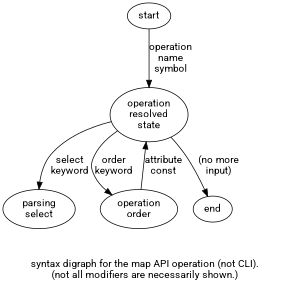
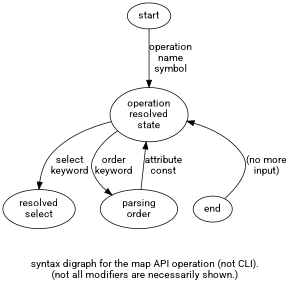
edge "operation resolved state" -> "end": reversed
node "parsing select": label "parsing select" -> "resolved select"
node "operation order": label "operation order" -> "parsing order"
